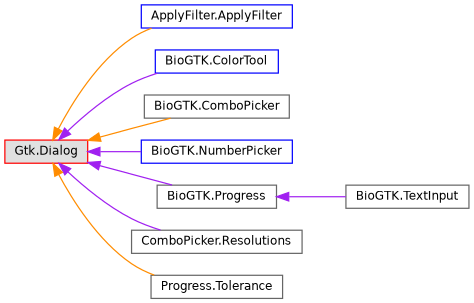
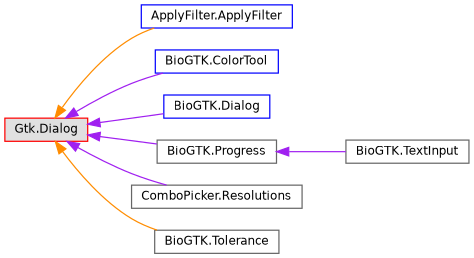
node "BioGTK.ComboPicker": removed
node "BioGTK.NumberPicker": label "BioGTK.NumberPicker" -> "BioGTK.Dialog"
node "Progress.Tolerance": label "Progress.Tolerance" -> "BioGTK.Tolerance"
